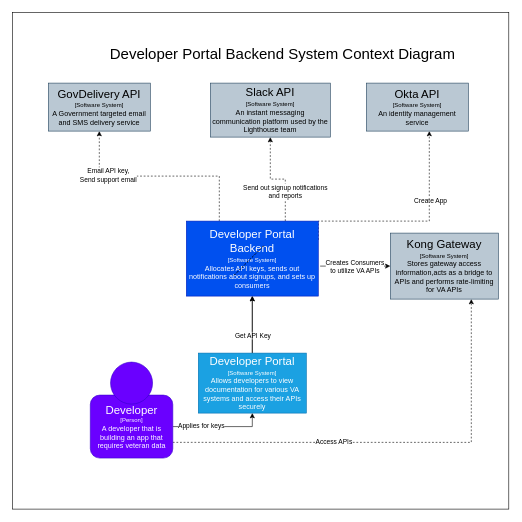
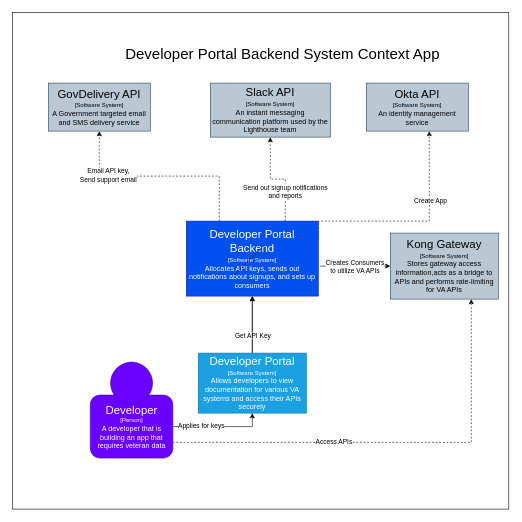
node "Developer Portal Backend System Context Diagram": label "Developer Portal Backend System Context Diagram" -> "Developer Portal Backend System Context App"
